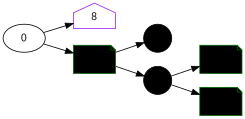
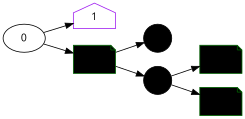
node "8": label "8" -> "1"
